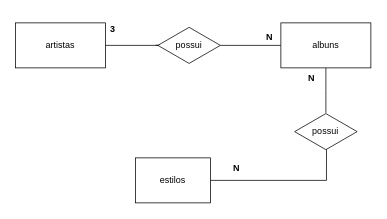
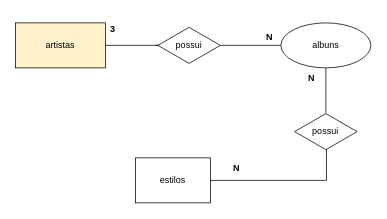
node "artistas": fillcolor #ffffff -> #fff2cc
node "albuns": shape rectangle -> ellipse
